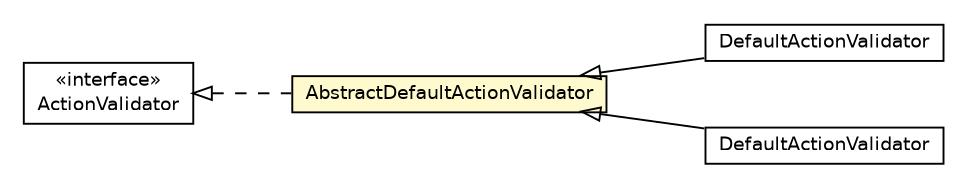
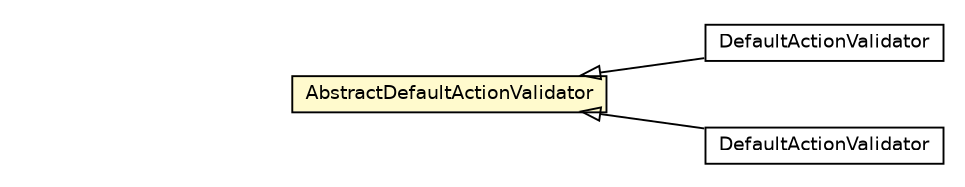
node "ActionValidator": removed
